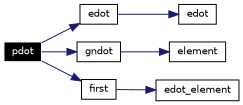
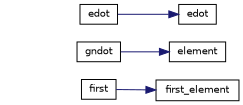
node "pdot": removed
node "edot_element": label "edot_element" -> "first_element"
